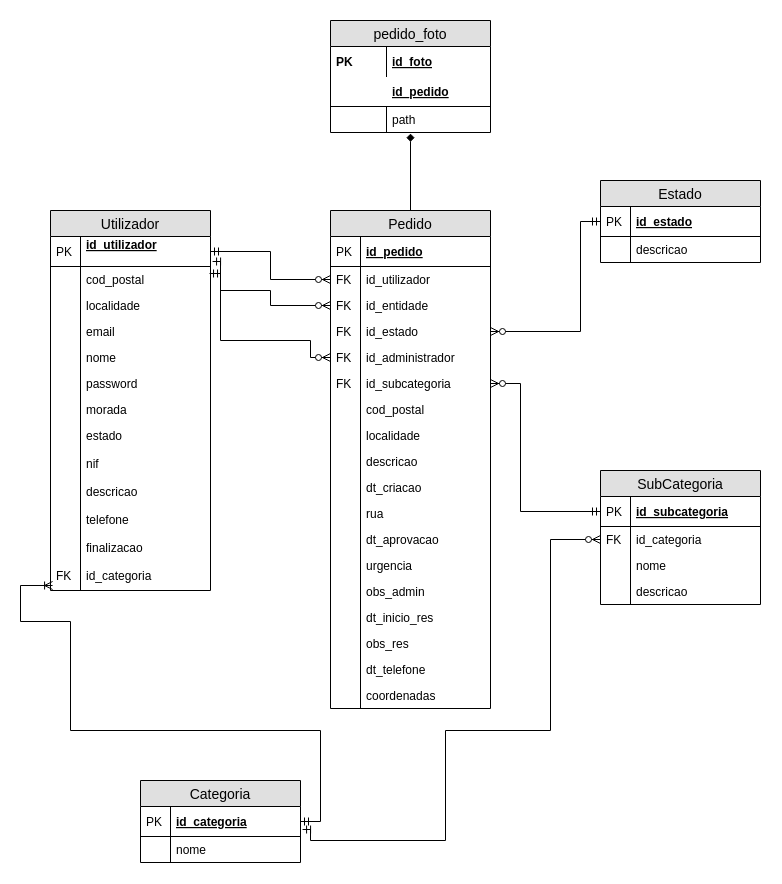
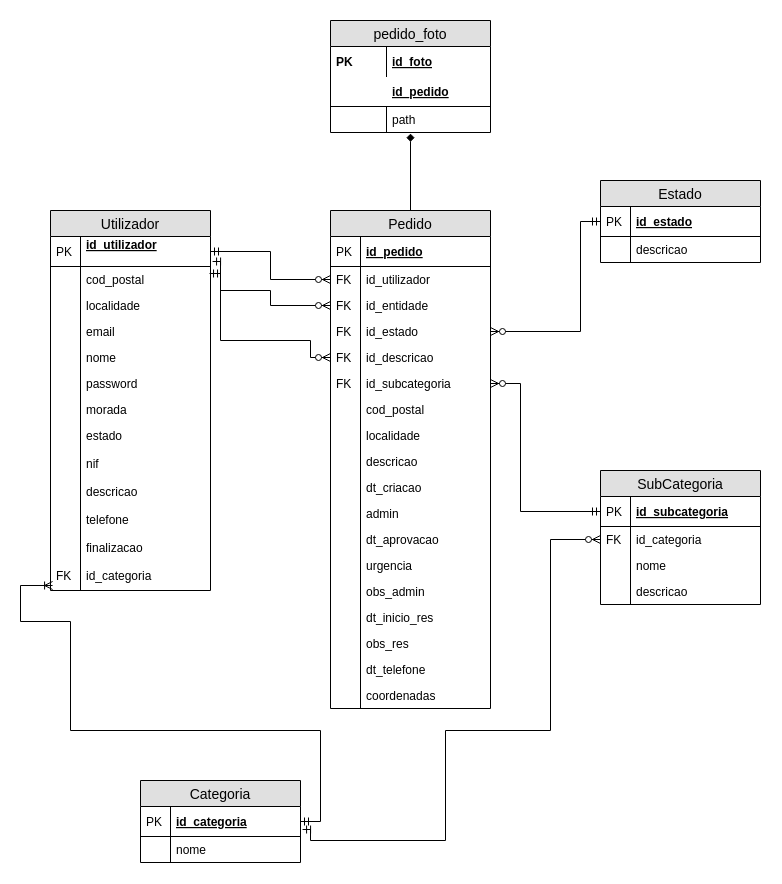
node "id_administrador": label "id_administrador" -> "id_descricao"
node "rua": label "rua" -> "admin"
